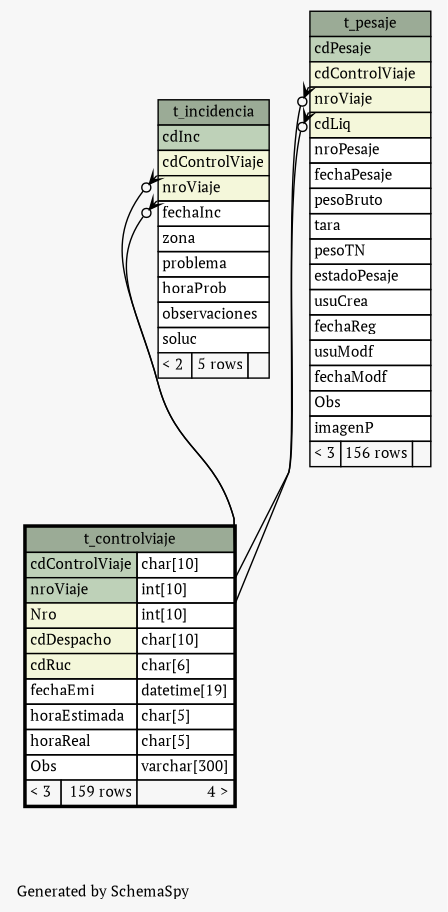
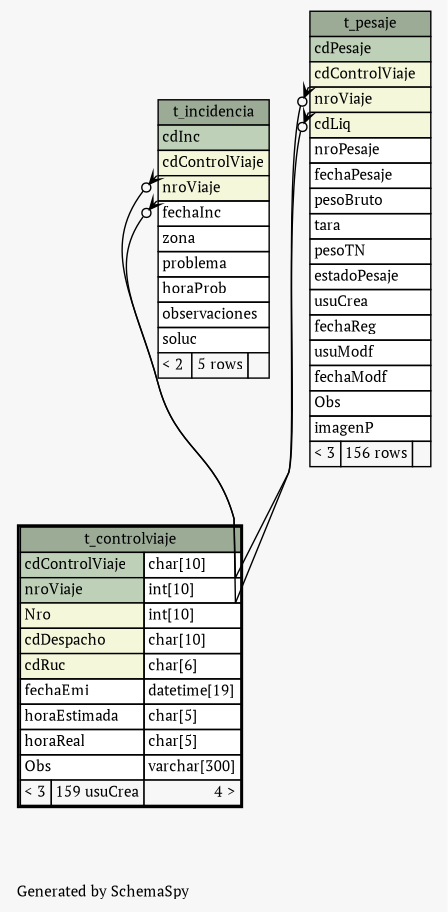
node "t_controlviaje": text "159 rows" -> "159 usuCrea"
